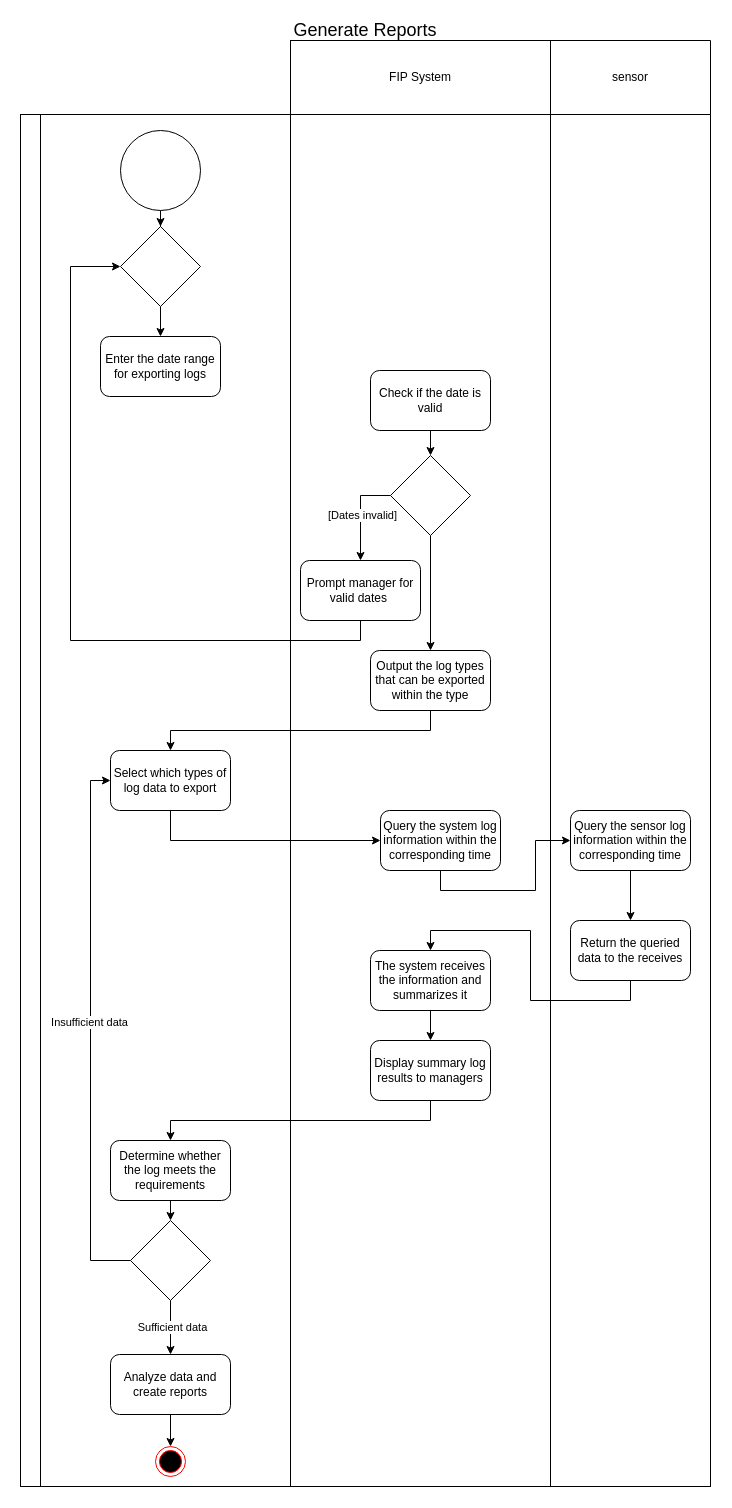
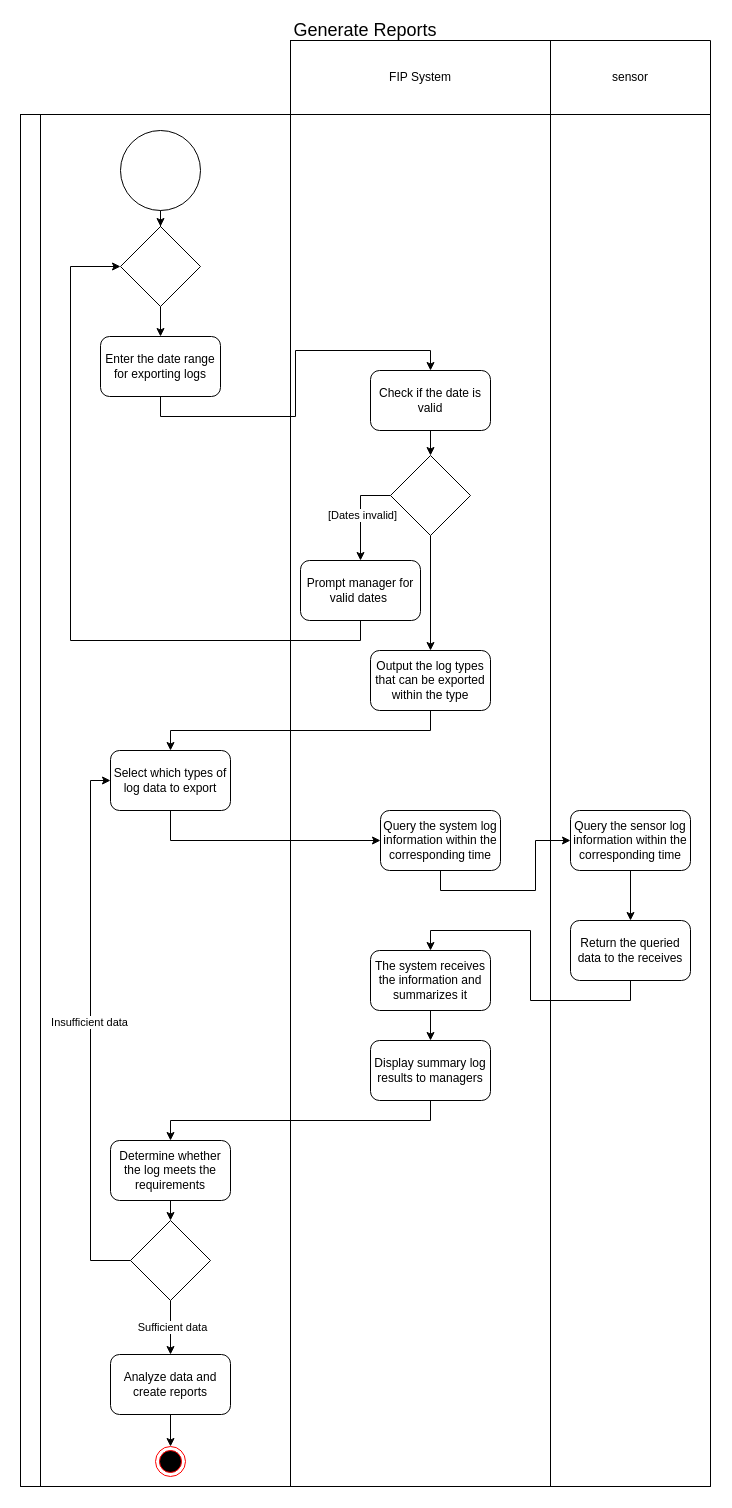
edge "Enter the date range for exporting logs" -> "Check if the date is valid": added
